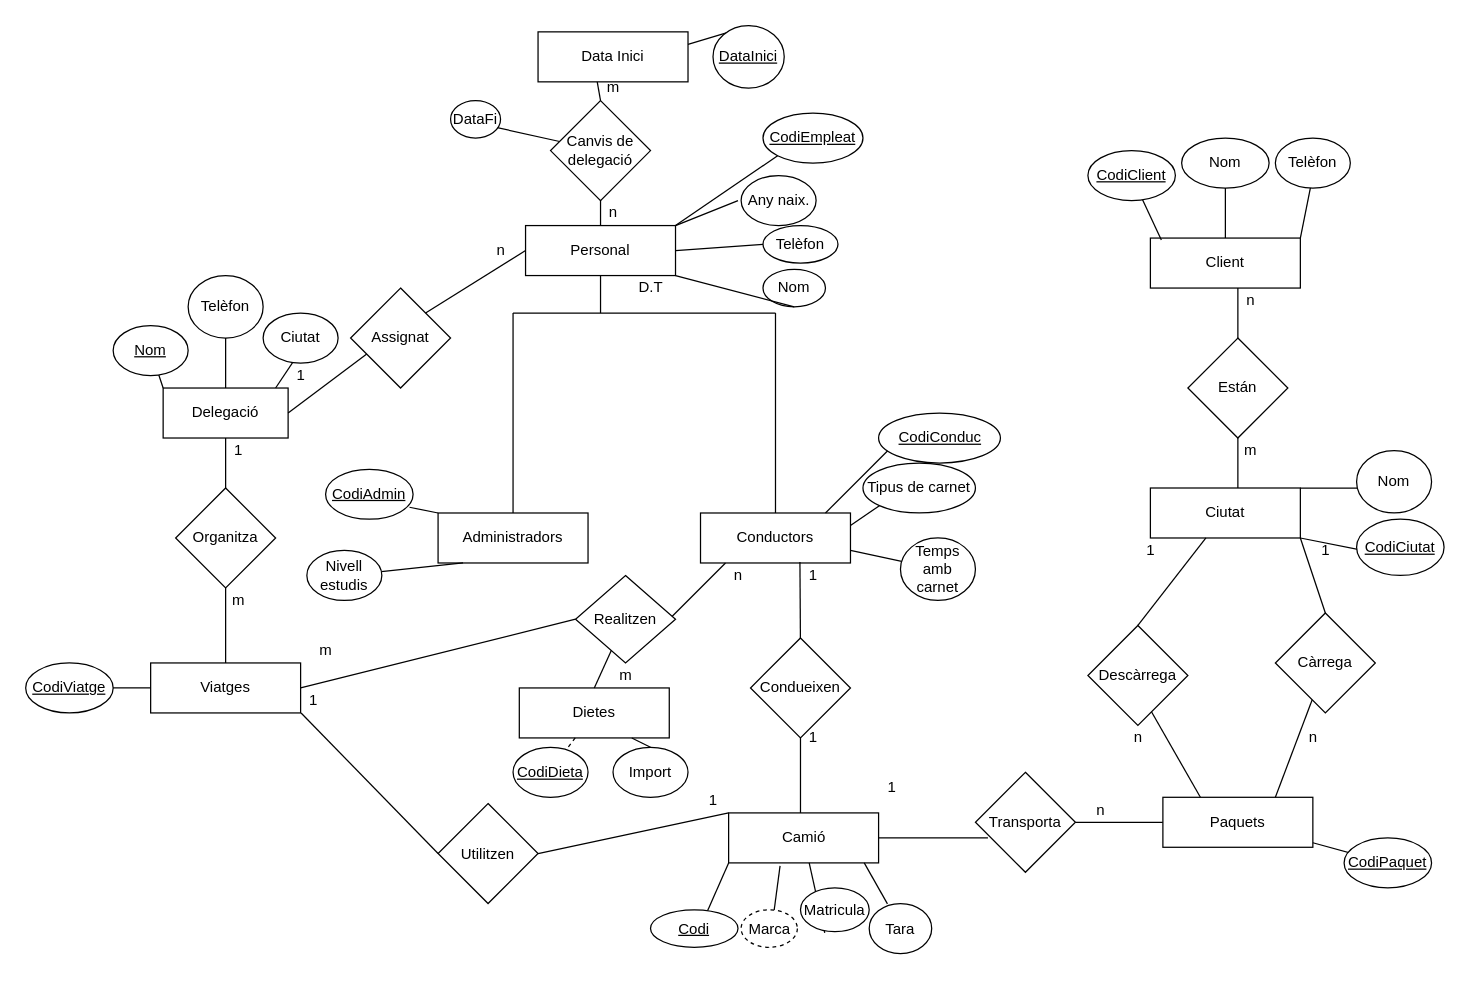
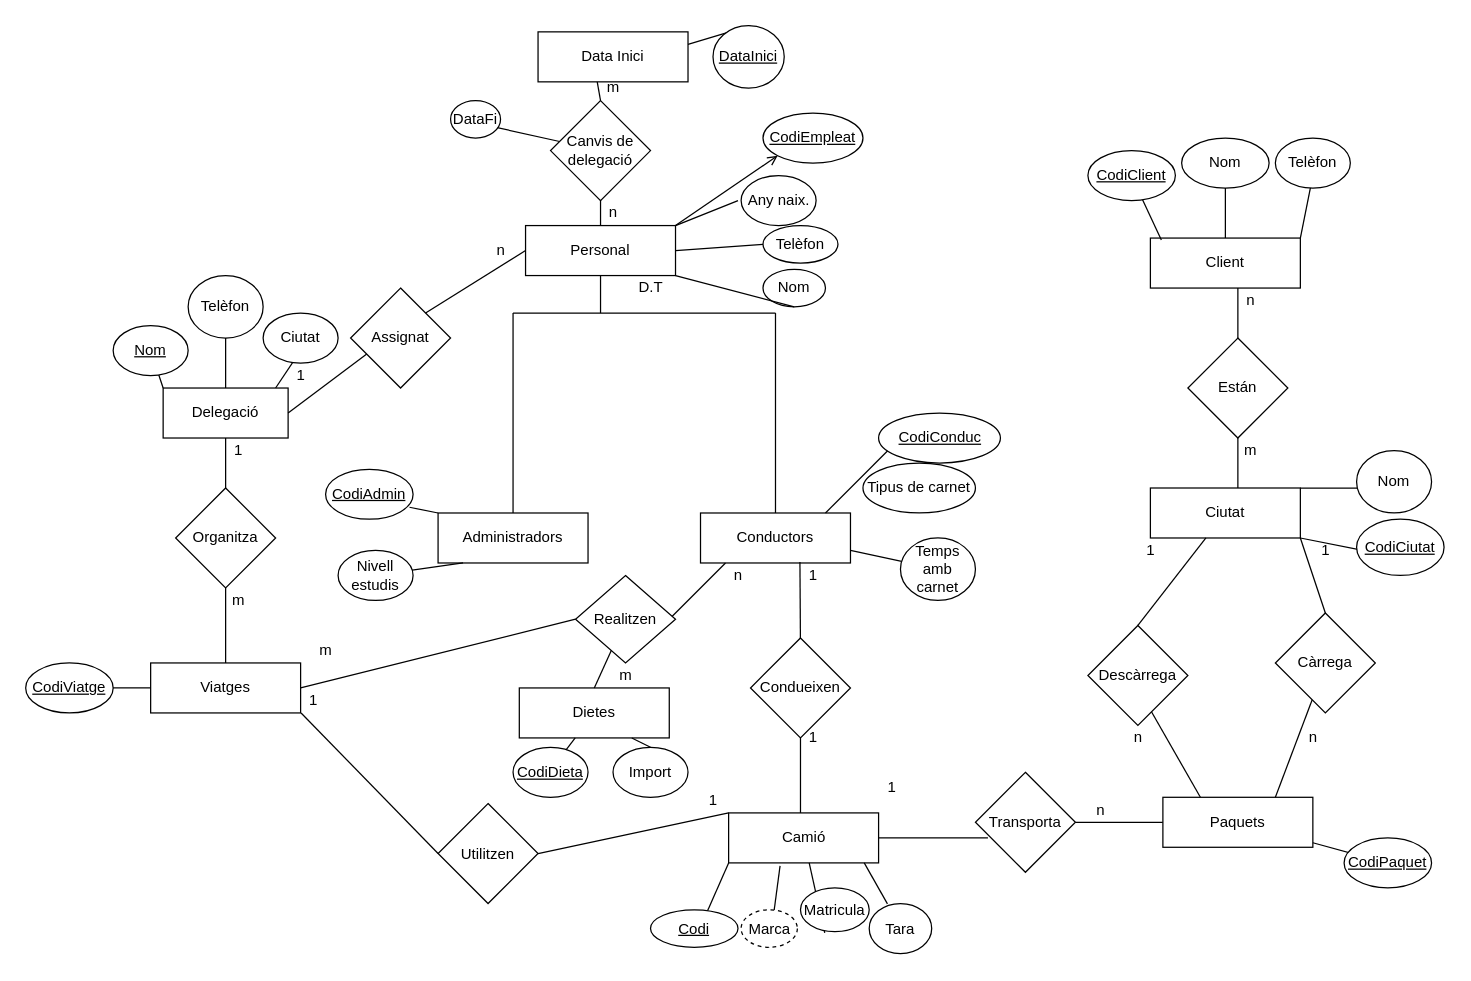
edge "CodiEmpleat" -- "Personal": arrowhead none -> open
edge "Tipus de carnet" -- "Conductors": removed
node "Nivell estudis": moved (344, 576) -> (376, 576)
edge "Dietes" -- "CodiDieta": style dashed -> solid
